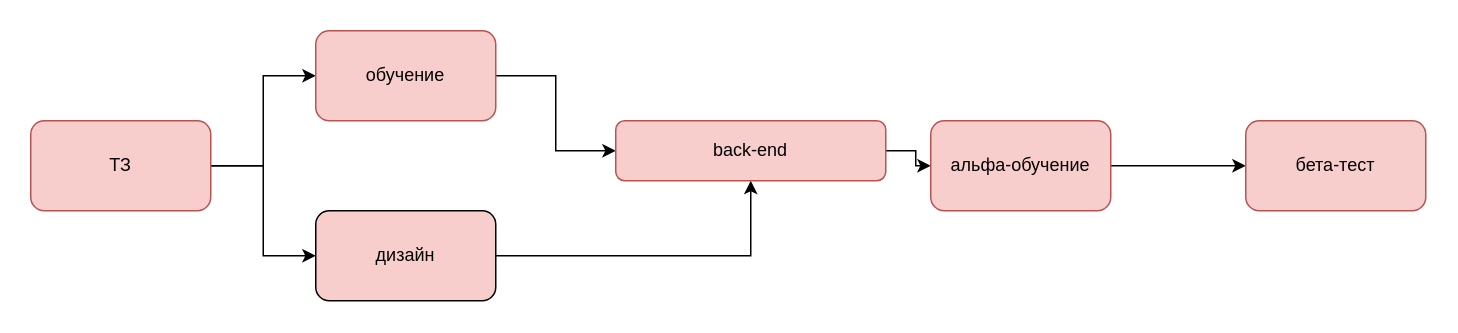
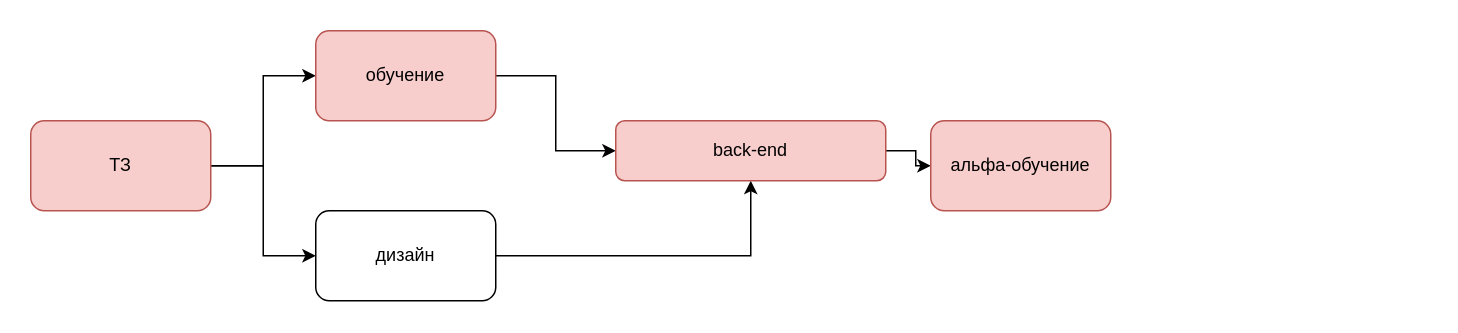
edge "альфа-обучение" -> "бета-тест": removed
node "бета-тест": removed
node "дизайн": fillcolor #f8cecc -> #ffffff
